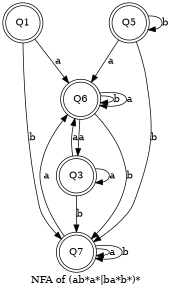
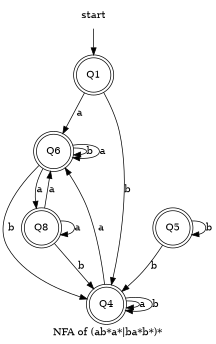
node "start": added
edge "Q5" -> "Q6": removed, label "a"
node "Q3": label "Q3" -> "Q8"
node "Q7": label "Q7" -> "Q4"
